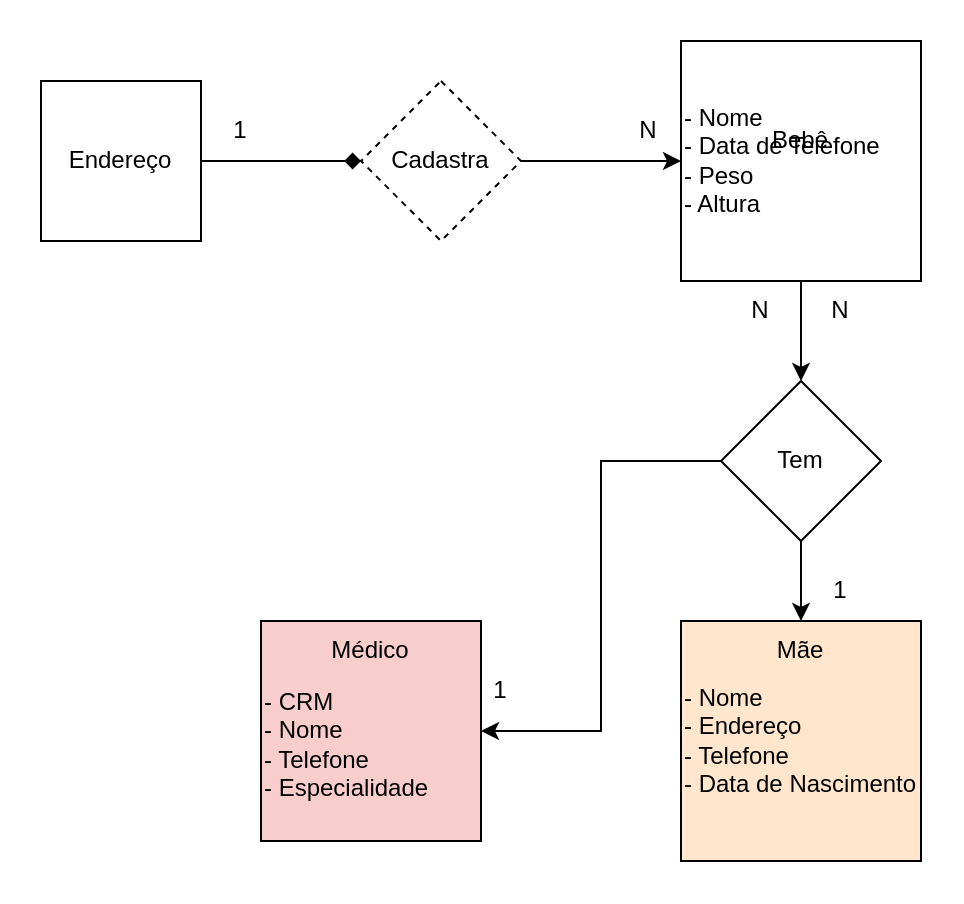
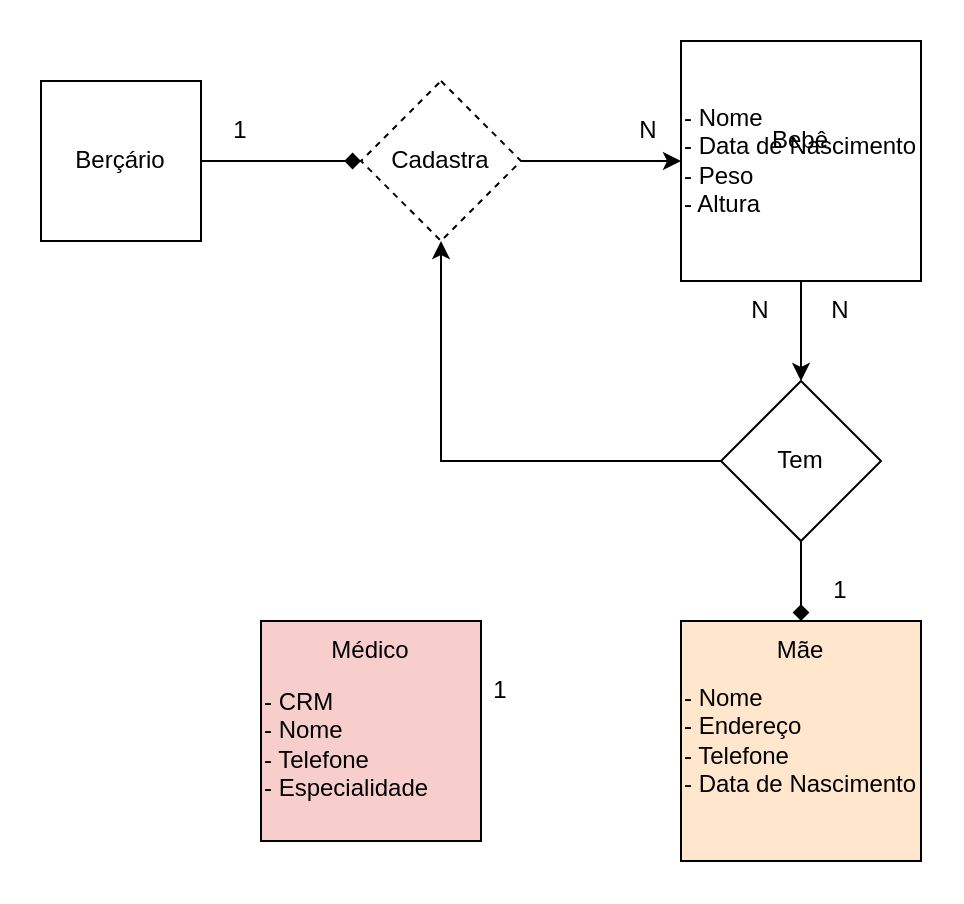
node "Endereço": label "Endereço" -> "Berçário"
node "- Nome - Data de Telefone - Peso - Altura": label "- Nome - Data de Telefone - Peso - Altura" -> "- Nome - Data de Nascimento - Peso - Altura"
edge "Tem" -> "Mãe": arrowhead classic -> diamond
edge "Tem" -> "- CRM - Nome - Telefone - Especialidade": now "Tem" -> "Cadastra"
